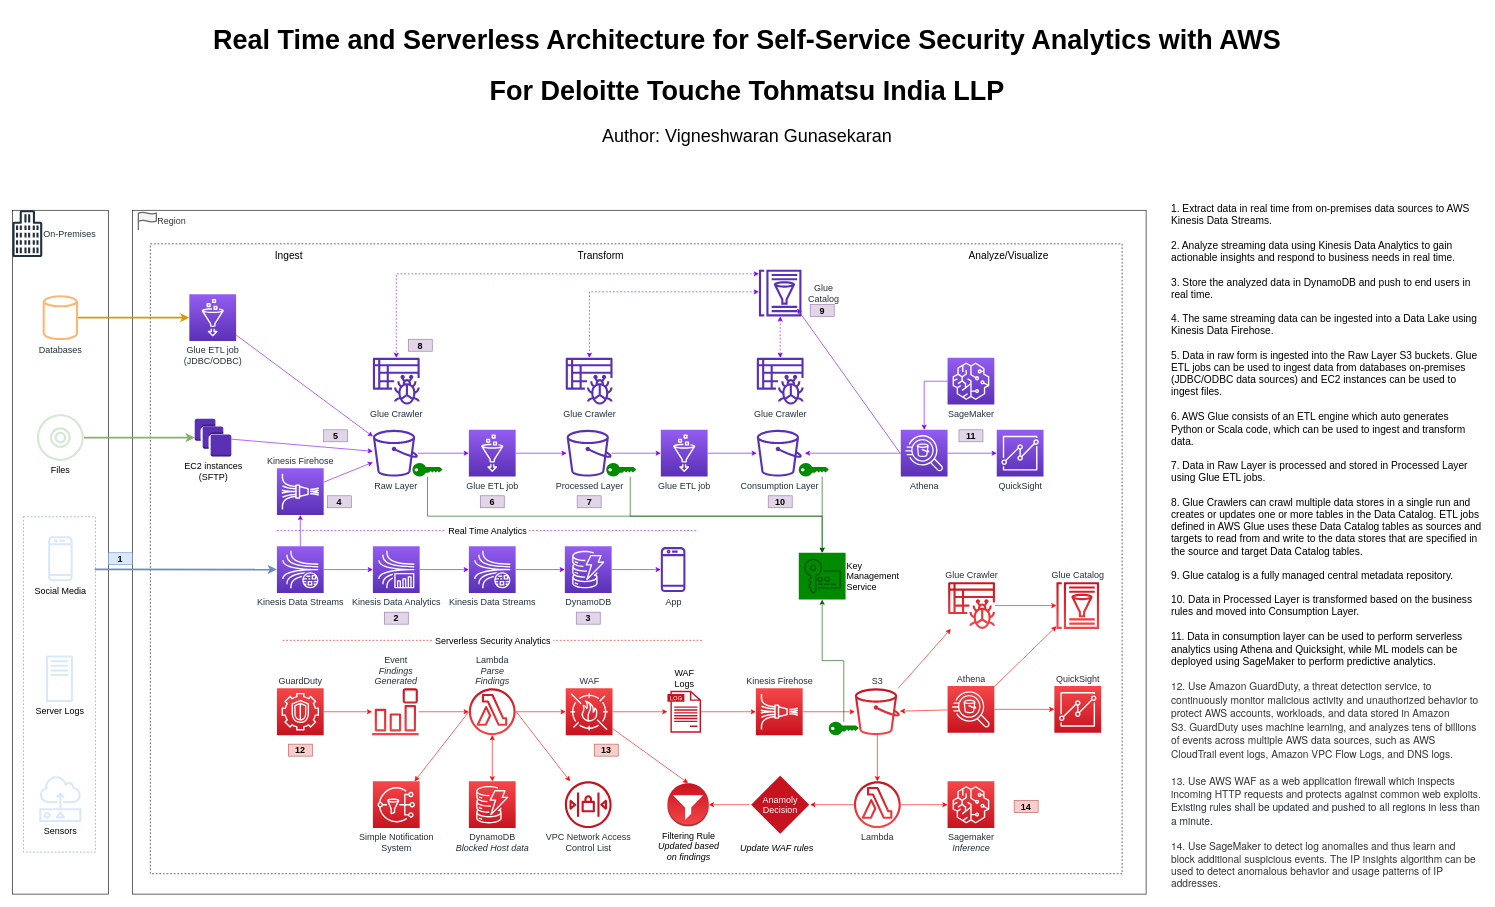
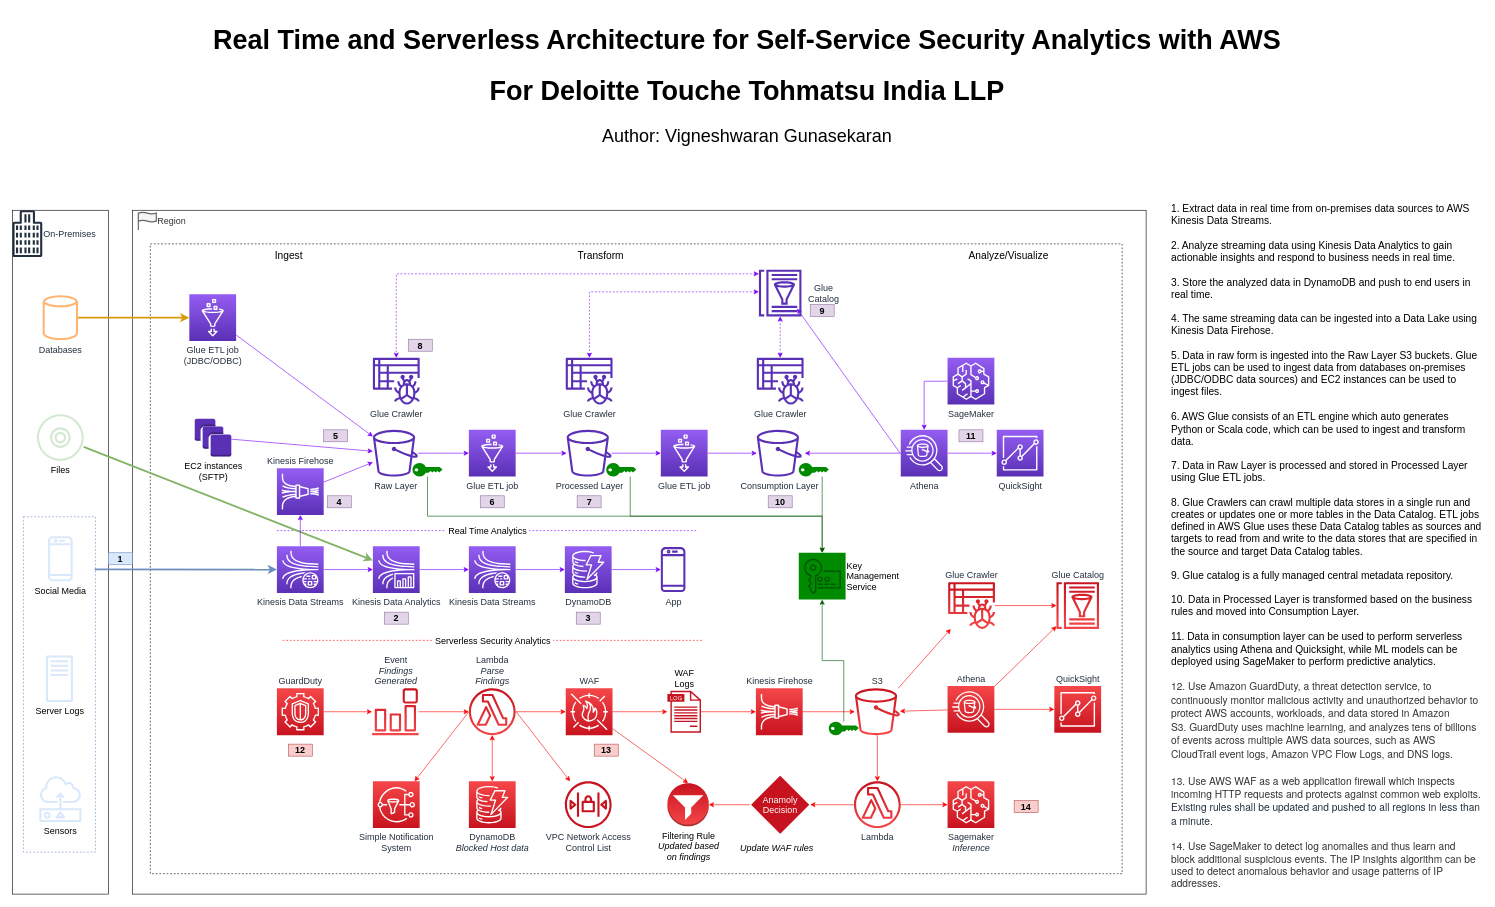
edge "Files" -> "EC2 instances(SFTP)": now "Files" -> "Kinesis Data Analytics"
